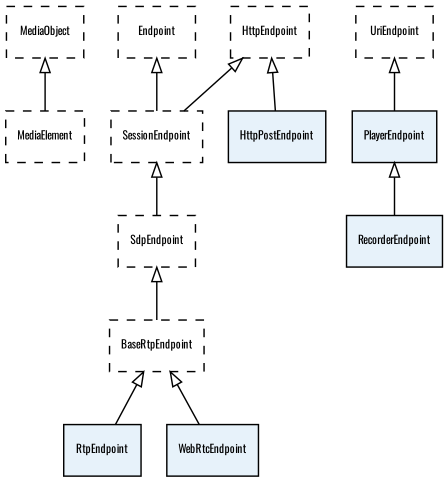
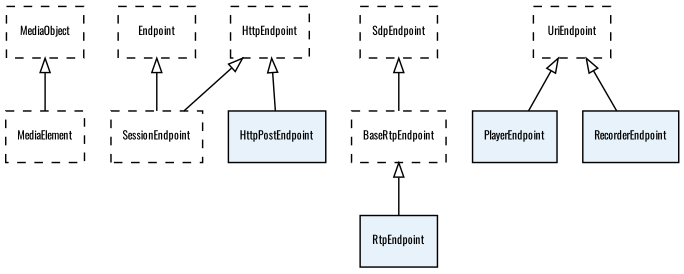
edge "SdpEndpoint" -> "SessionEndpoint": removed
edge "RecorderEndpoint" -> "PlayerEndpoint": now "RecorderEndpoint" -> "UriEndpoint"
node "WebRtcEndpoint": removed
